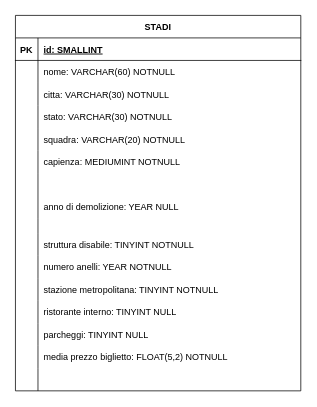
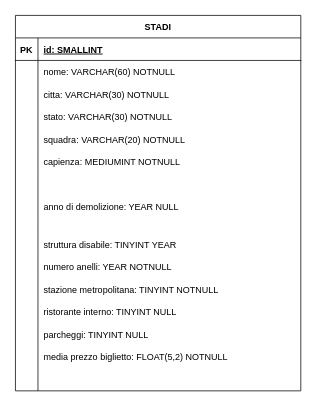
node "struttura disabile: TINYINT NOTNULL": label "struttura disabile: TINYINT NOTNULL" -> "struttura disabile: TINYINT YEAR"
